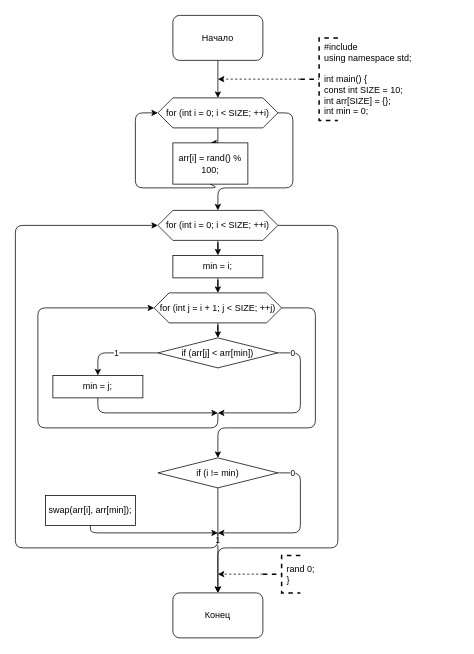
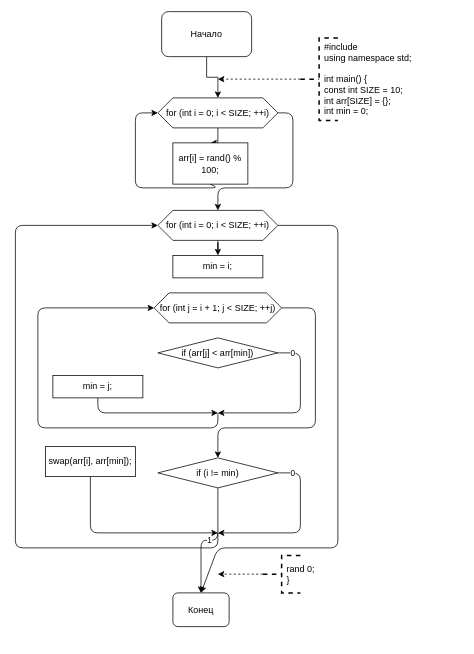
node "Начало": moved (218, 38) -> (207, 34)
edge "min = i;" -> "for (int j = i + 1; j < SIZE; ++j)": removed
edge "for (int j = i + 1; j < SIZE; ++j)" -> "if (arr[j] < arr[min])": removed
edge "if (arr[j] < arr[min])" -> "min = j;": removed, label "1"
node "swap(arr[i], arr[min]);": moved (90, 510) -> (90, 462)
node "Конец": size 90x45 -> 56x34
